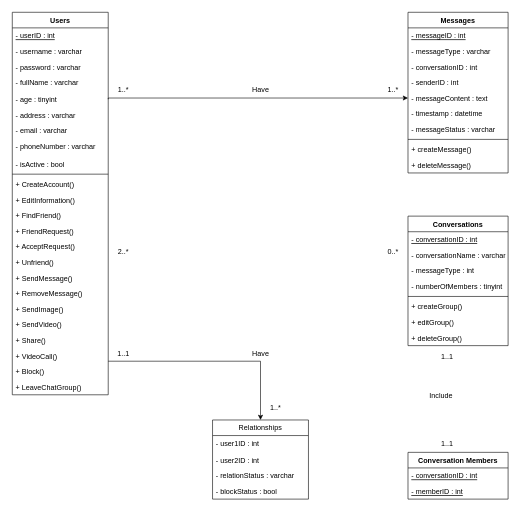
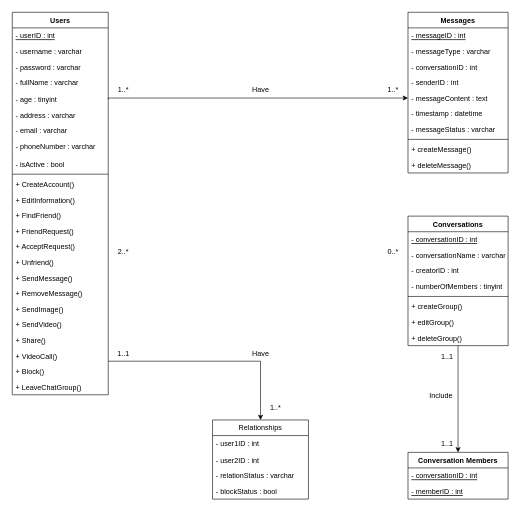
node "- messageType : int": label "- messageType : int" -> "- creatorID : int"
edge "Conversations" -> "Conversation Members": added
